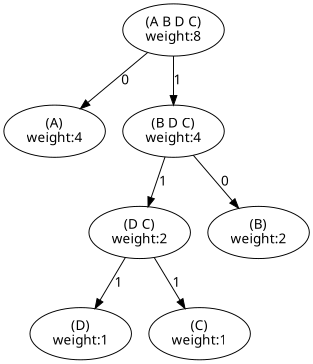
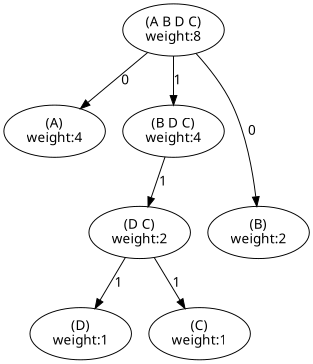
edge "(B D C) weight:4" -> "(B) weight:2": now "(A B D C) weight:8" -> "(B) weight:2"
